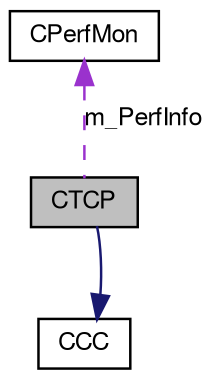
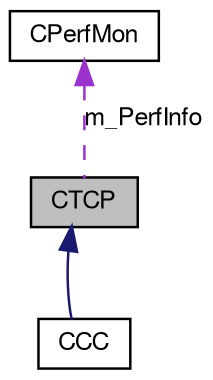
edge "CTCP" -> "CCC": reversed
